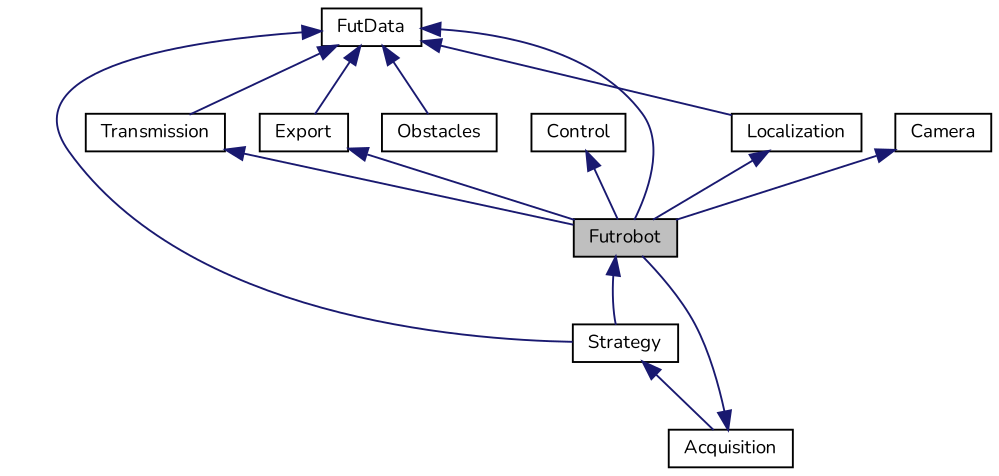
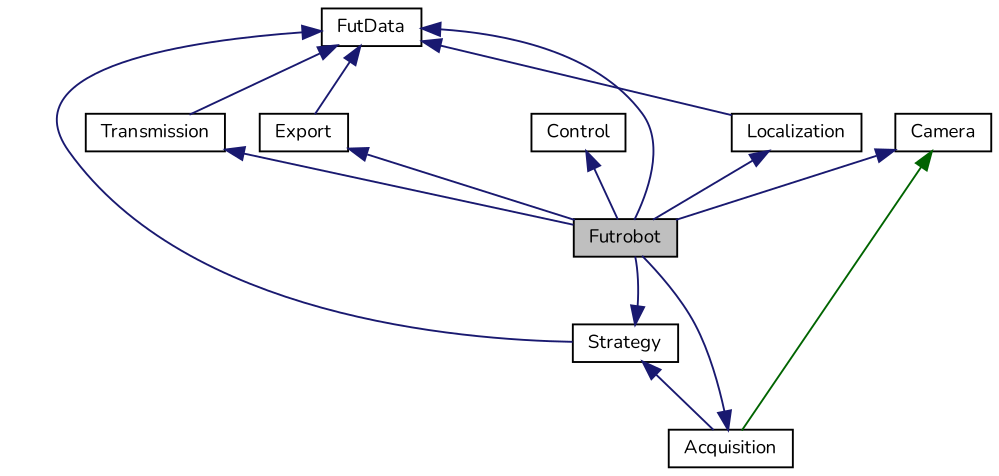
node "Obstacles": removed
edge "Acquisition" -> "Camera": added
edge "Strategy" -> "Futrobot": reversed
